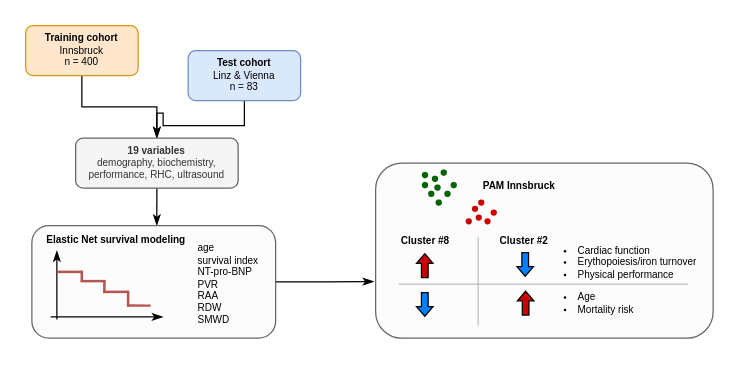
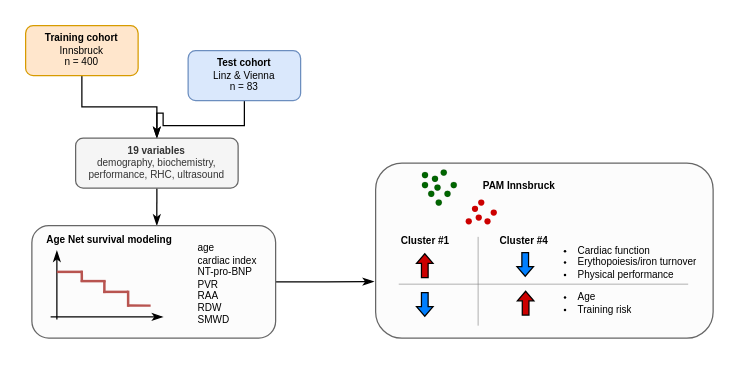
node "Elastic Net survival modeling": label "Elastic Net survival modeling" -> "Age Net survival modeling"
node "Cluster #8": label "Cluster #8" -> "Cluster #1"
node "Cluster #2": label "Cluster #2" -> "Cluster #4"
node "age survival index NT-pro-BNP PVR RAA RDW SMWD": label "age survival index NT-pro-BNP PVR RAA RDW SMWD" -> "age cardiac index NT-pro-BNP PVR RAA RDW SMWD"
node "Age Mortality risk": label "Age Mortality risk" -> "Age Training risk"
